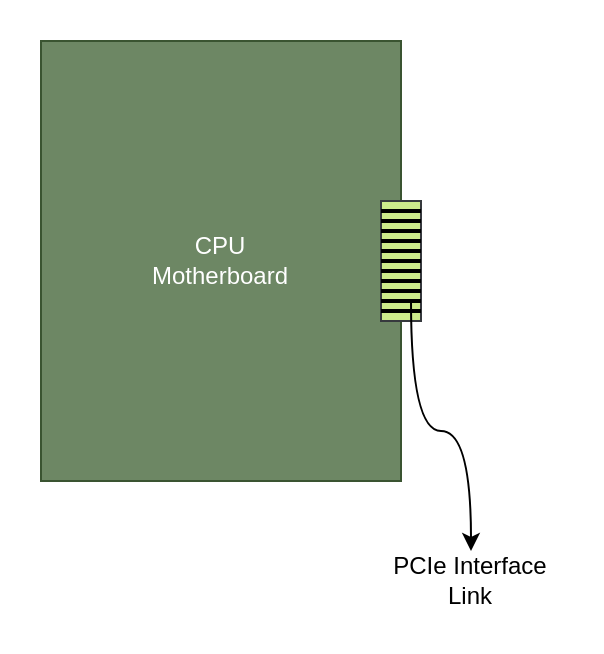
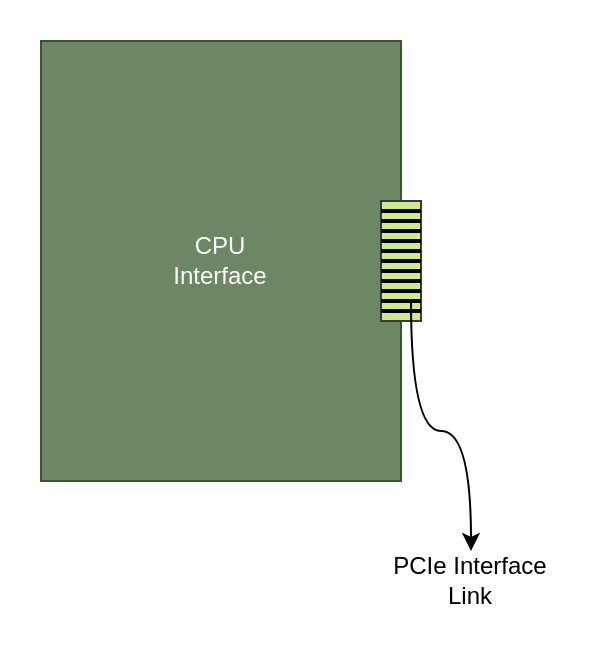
node "CPU Motherboard": label "CPU Motherboard" -> "CPU Interface"
